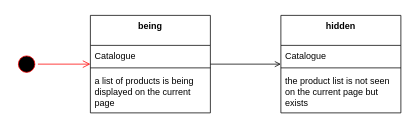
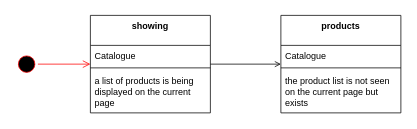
node "being": label "being" -> "showing"
node "hidden": label "hidden" -> "products"
